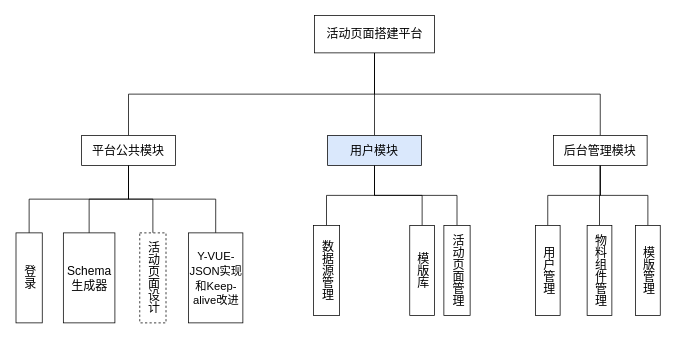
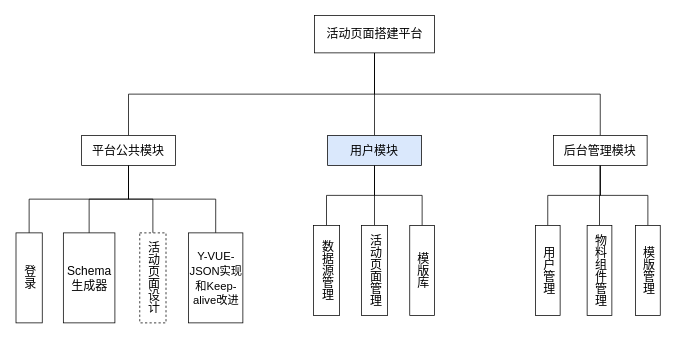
node "活动页面管理": moved (457, 270) -> (374, 270)
